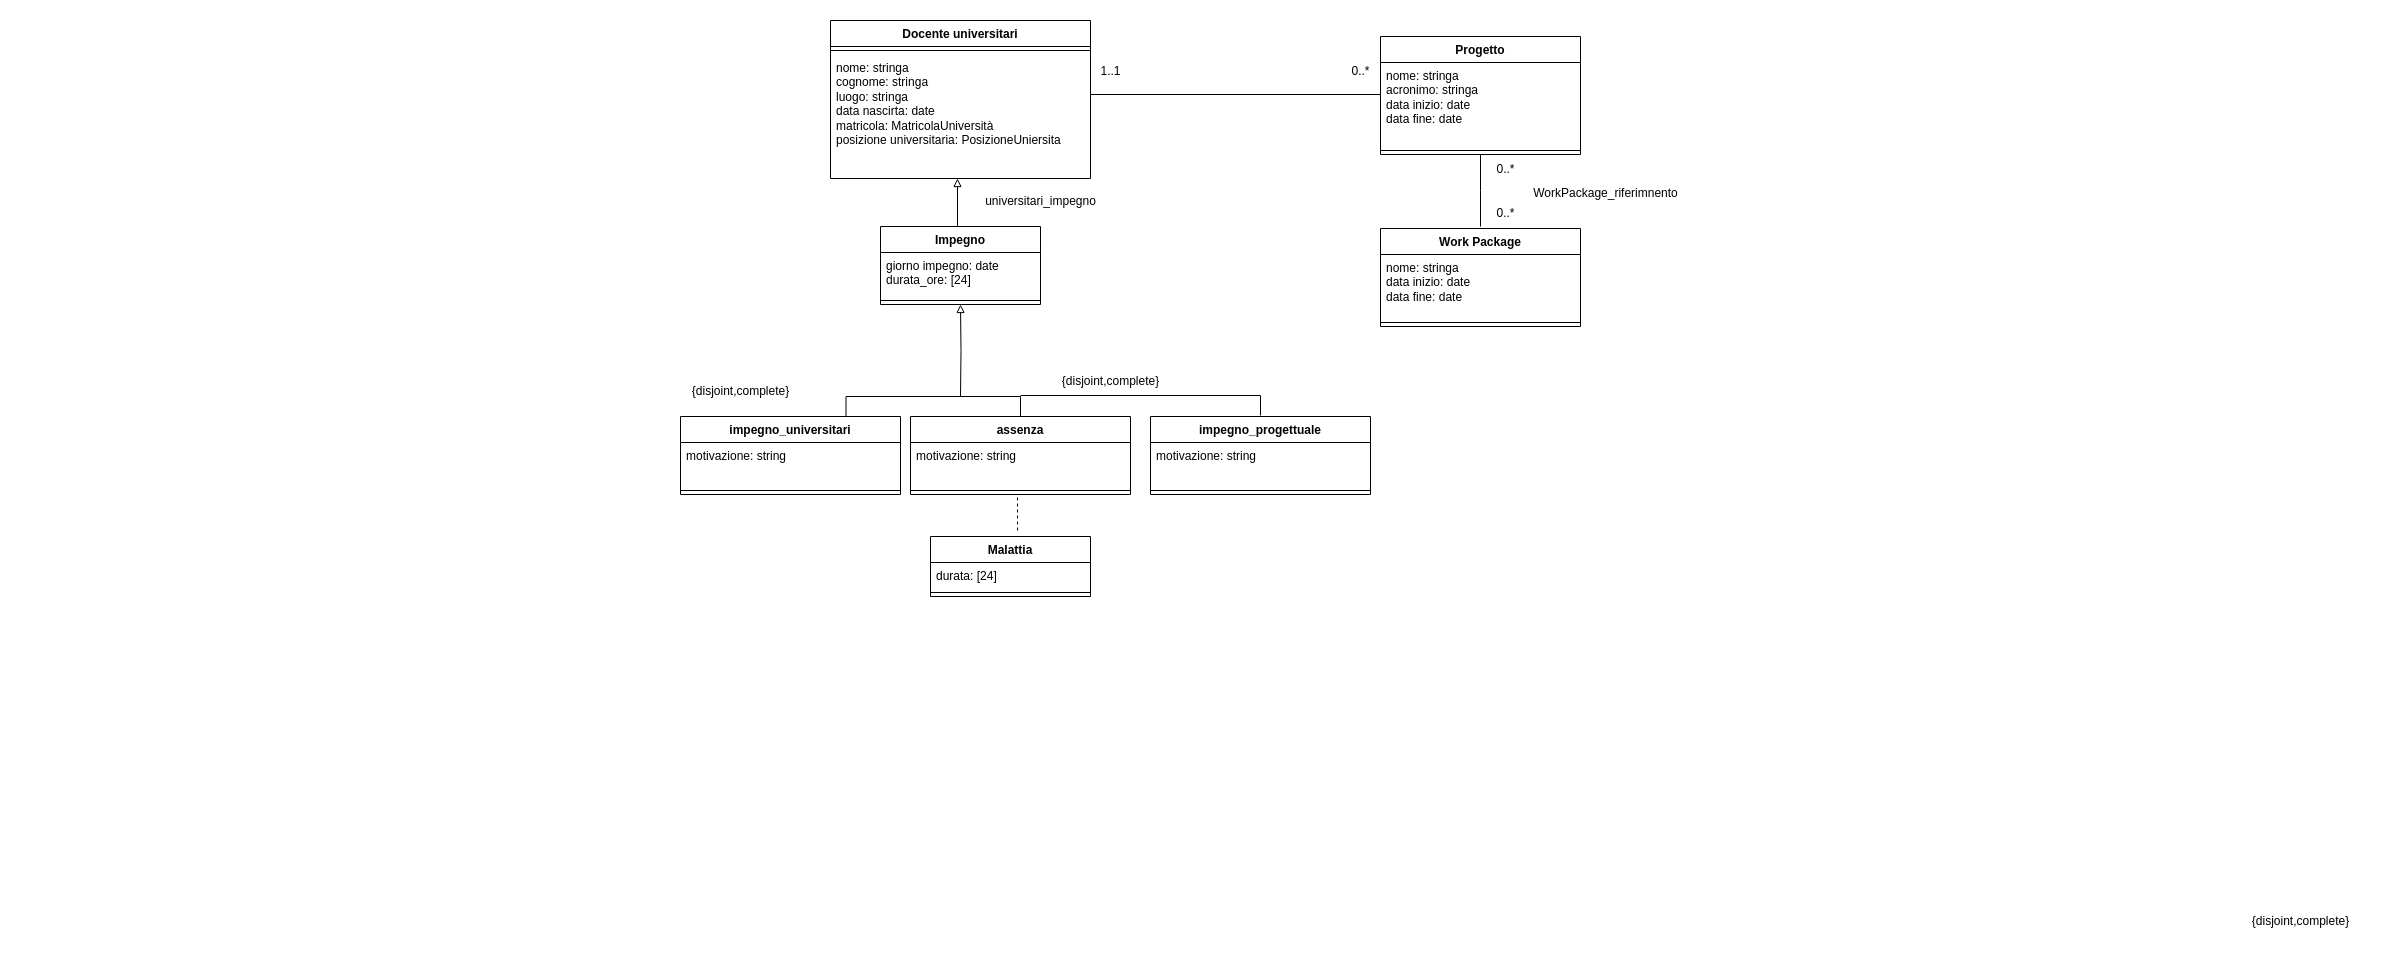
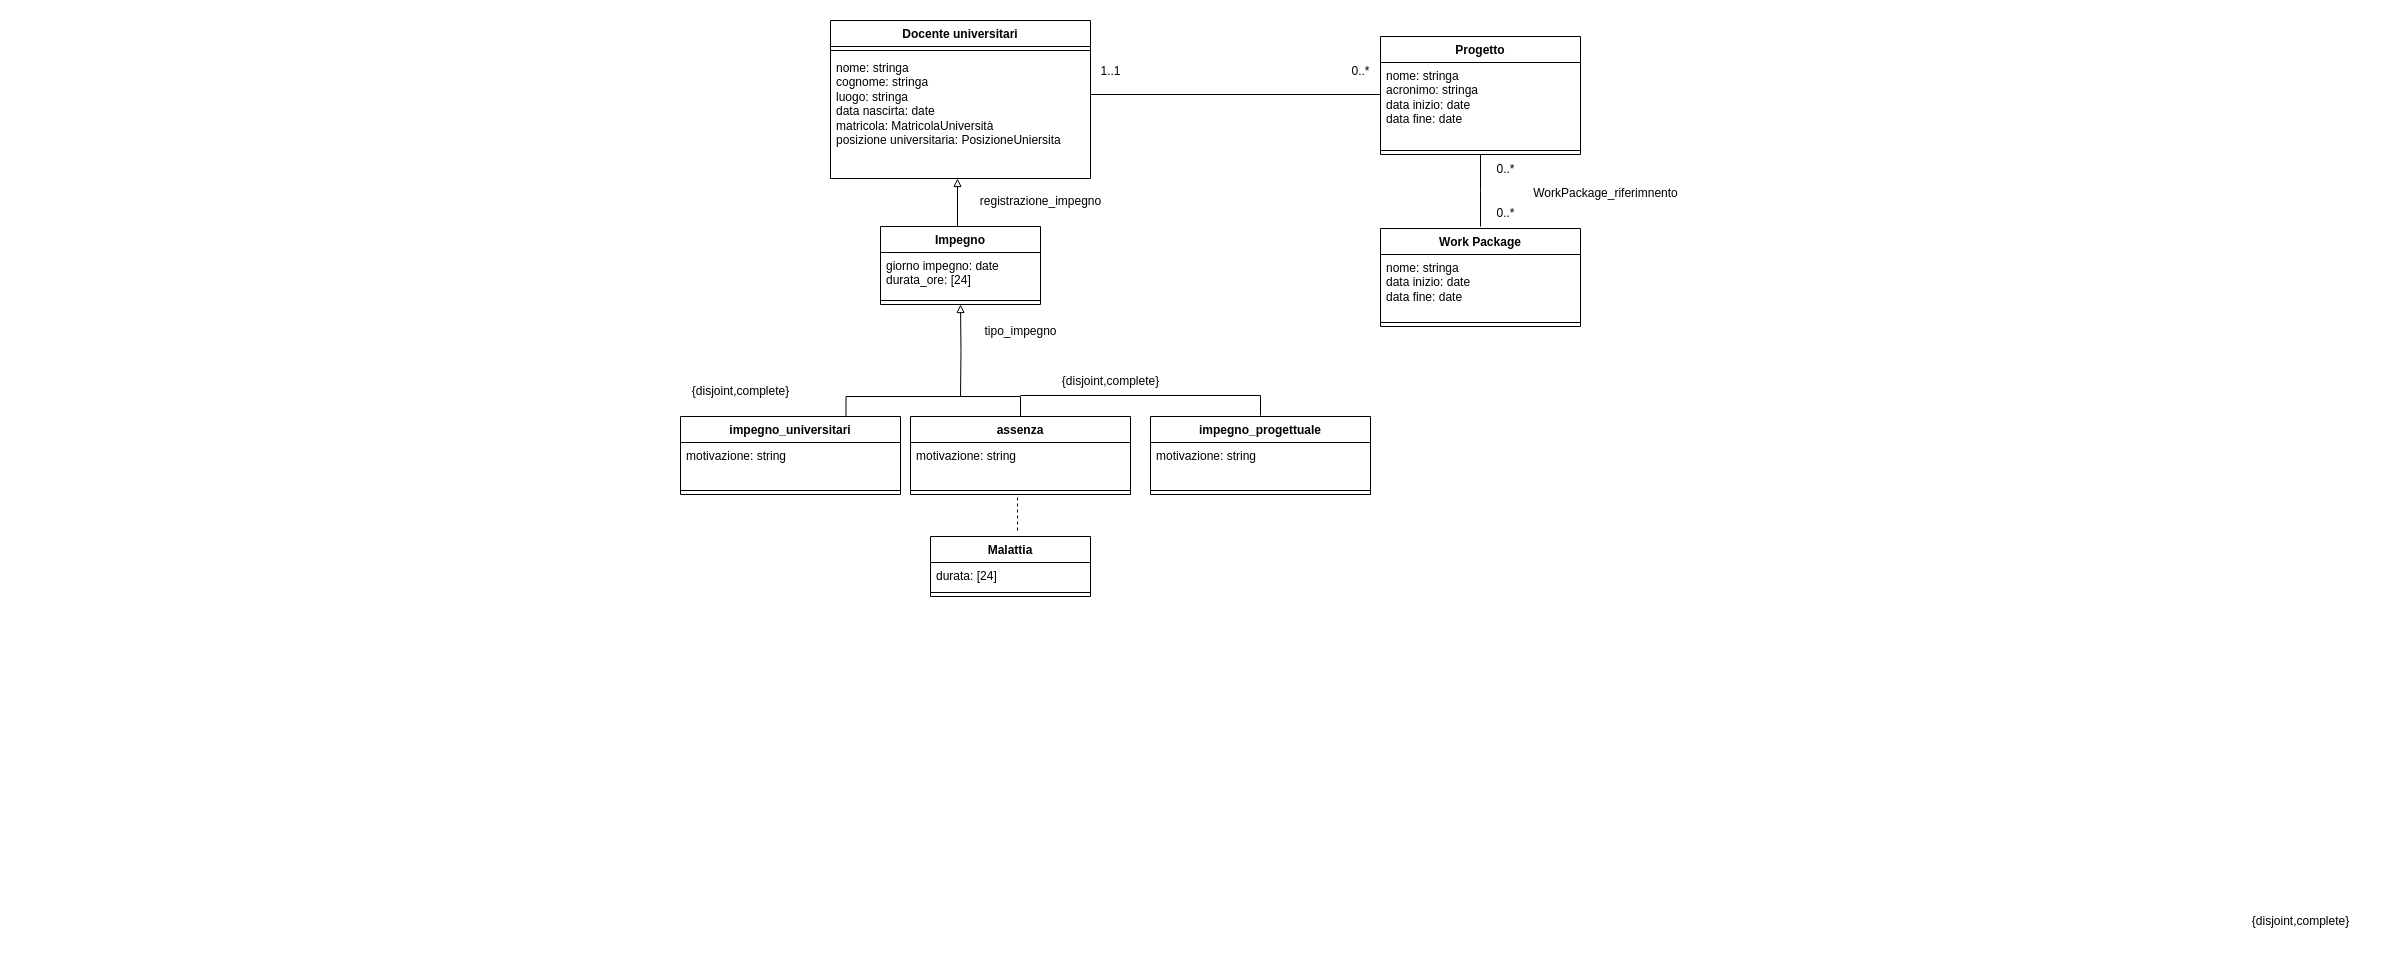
node "universitari_impegno": label "universitari_impegno" -> "registrazione_impegno"
node "tipo_impegno": added
